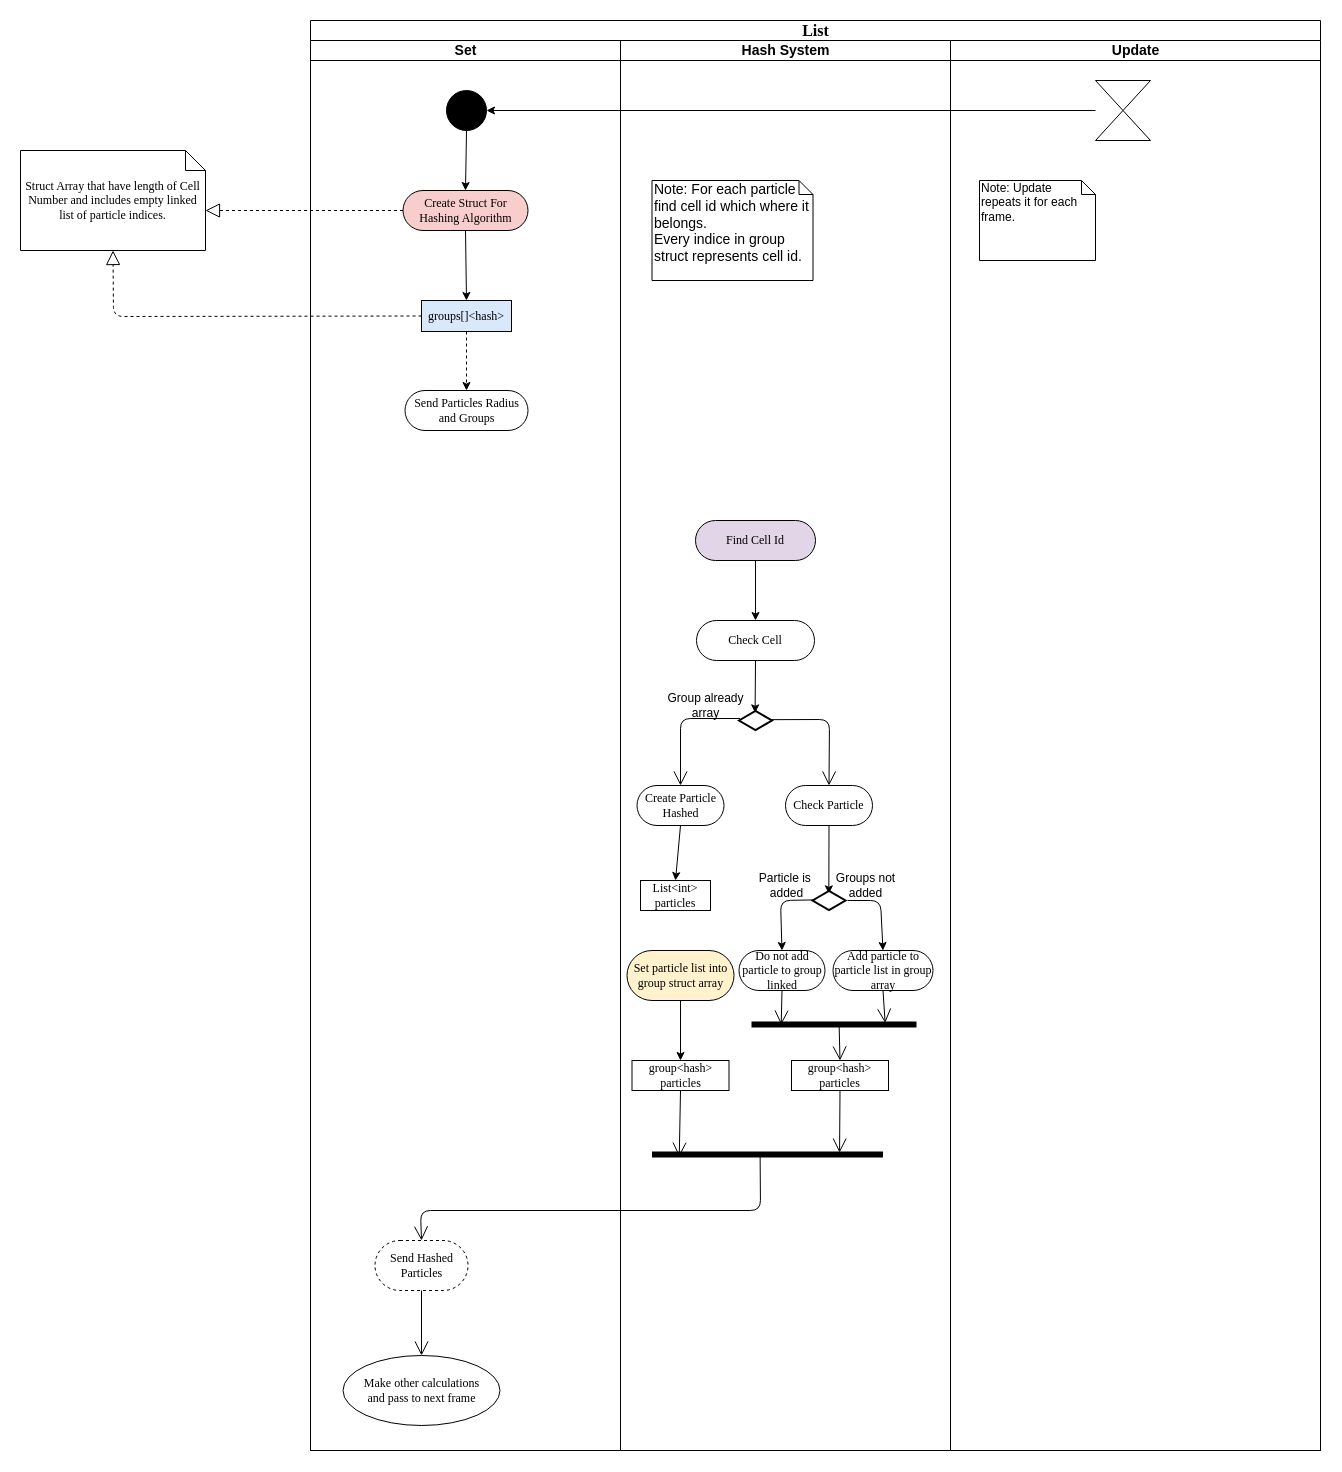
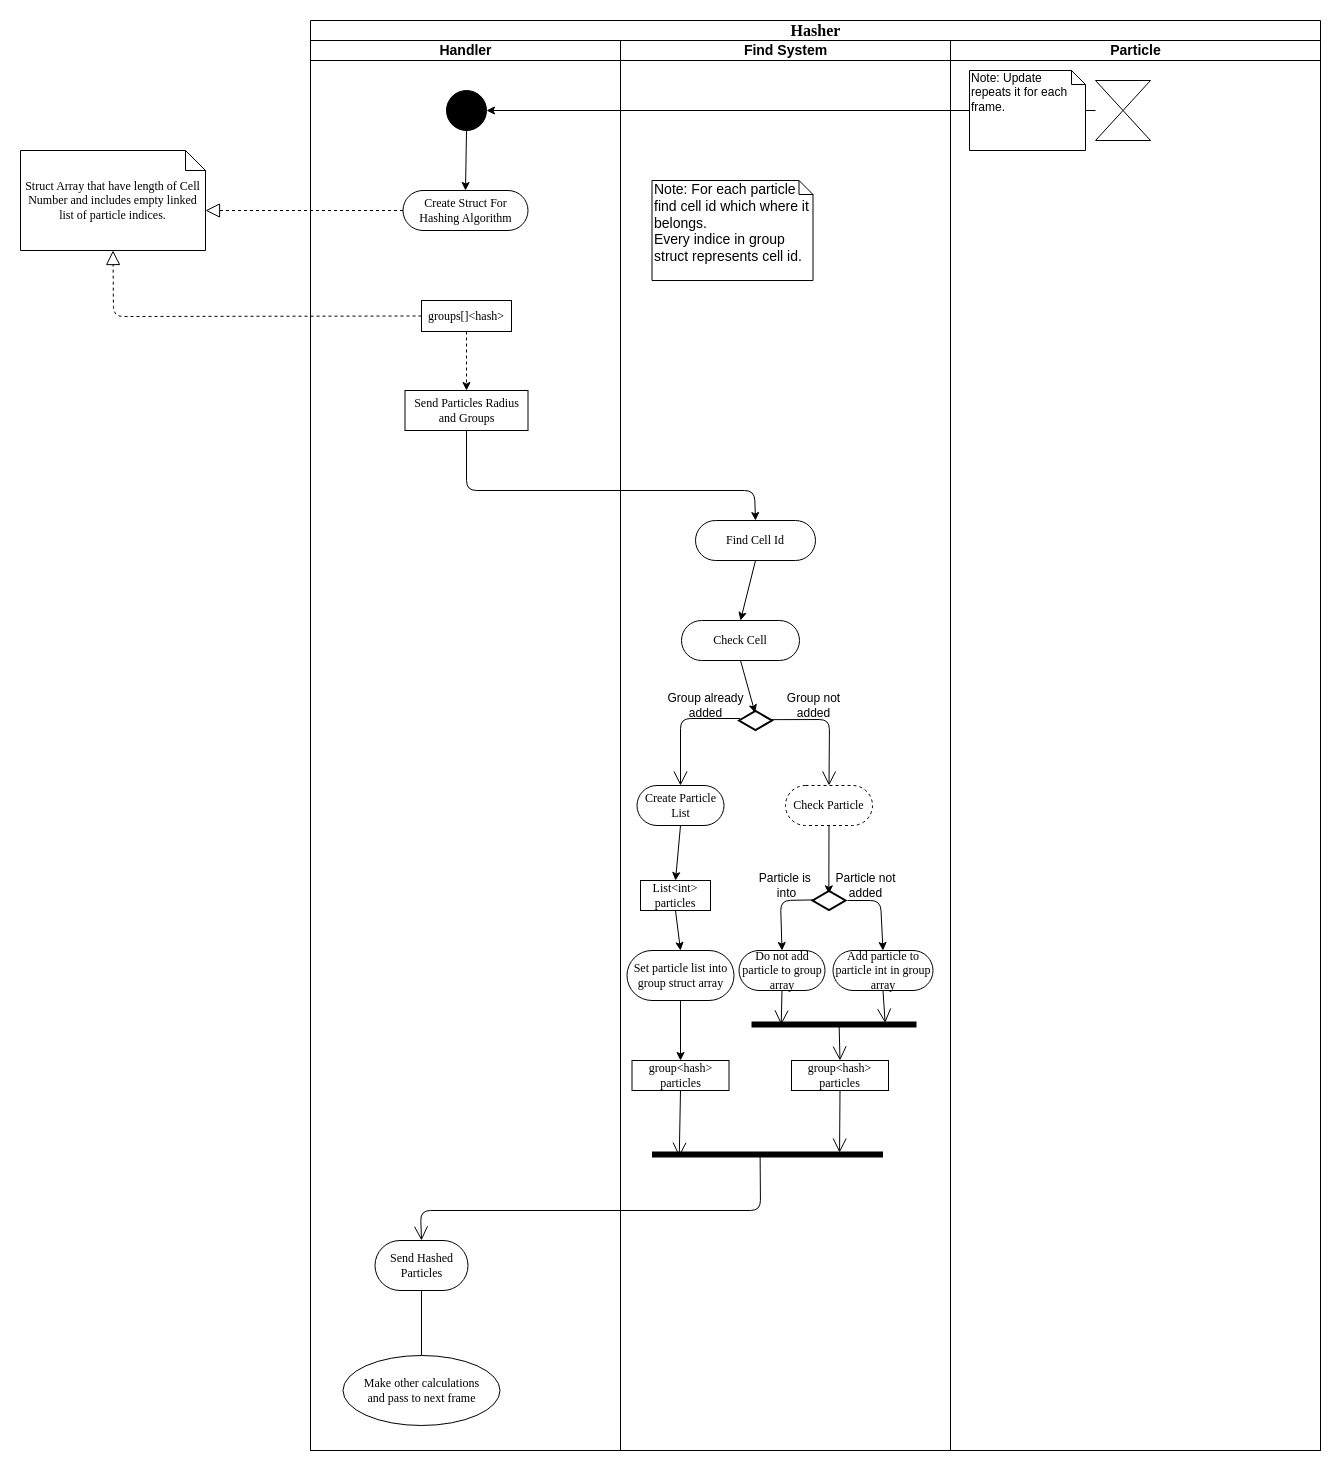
node "List": label "List" -> "Hasher"
node "Set": label "Set" -> "Handler"
node "Hash System": label "Hash System" -> "Find System"
node "Update": label "Update" -> "Particle"
node "Create Struct For Hashing Algorithm": fillcolor #f8cecc -> #ffffff
node "Note: Update repeats it for each frame.": moved (1038, 221) -> (1028, 111)
edge "Create Struct For Hashing Algorithm" -> "groups[]<hash>": removed
node "groups[]<hash>": fillcolor #dae8fc -> #ffffff
node "Send Particles Radius and Groups": shape rounded rectangle -> rectangle
edge "Send Particles Radius and Groups" -> "Find Cell Id": added
node "Find Cell Id": fillcolor #e1d5e7 -> #ffffff
node "Check Cell": moved (756, 641) -> (741, 641)
node "Group already array": label "Group already array" -> "Group already added"
node "Group not added": added
node "Create Particle Hashed": label "Create Particle Hashed" -> "Create Particle List"
node "Check Particle": style solid -> dashed
node "Particle is added": label "Particle is added" -> "Particle is into"
node "Groups not added": label "Groups not added" -> "Particle not added"
edge "List<int> particles" -> "Set particle list into group struct array": added
node "Do not add particle to group linked": label "Do not add particle to group linked" -> "Do not add particle to group array"
node "Add particle to particle list in group array": label "Add particle to particle list in group array" -> "Add particle to particle int in group array"
node "Set particle list into group struct array": fillcolor #fff2cc -> #ffffff
node "Send Hashed Particles": style dashed -> solid
edge "Send Hashed Particles" -> "Make other calculations and pass to next frame": arrowhead open -> none
